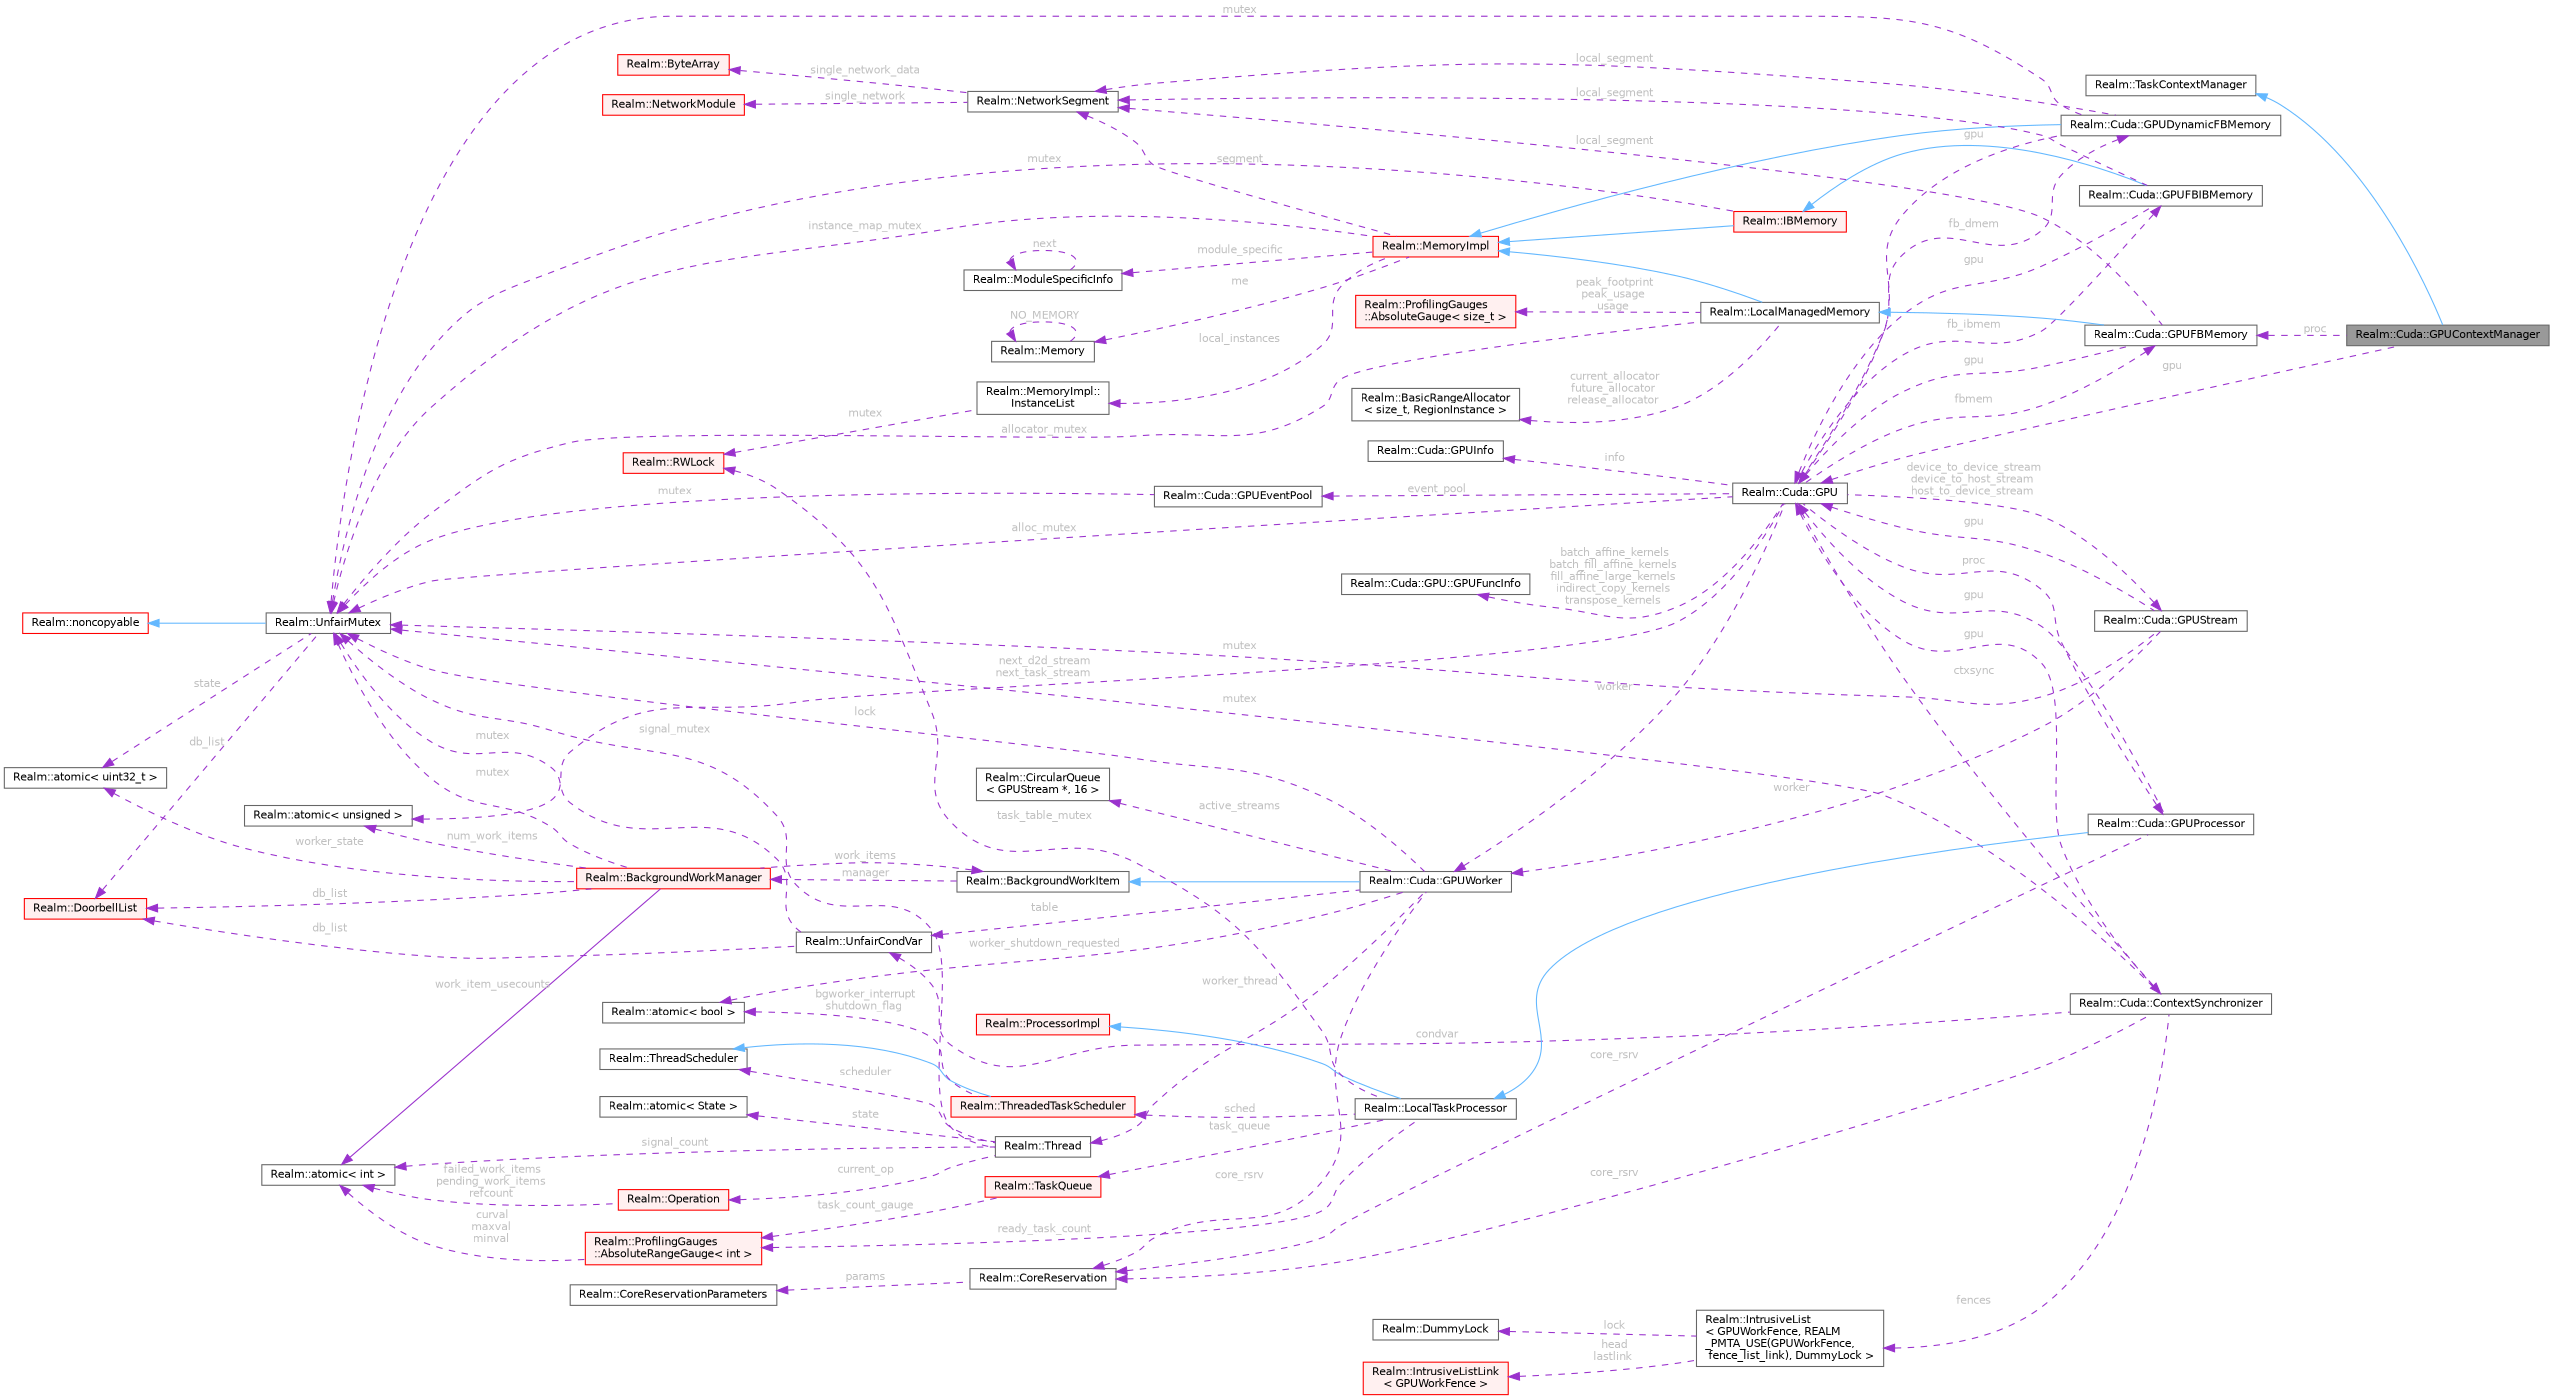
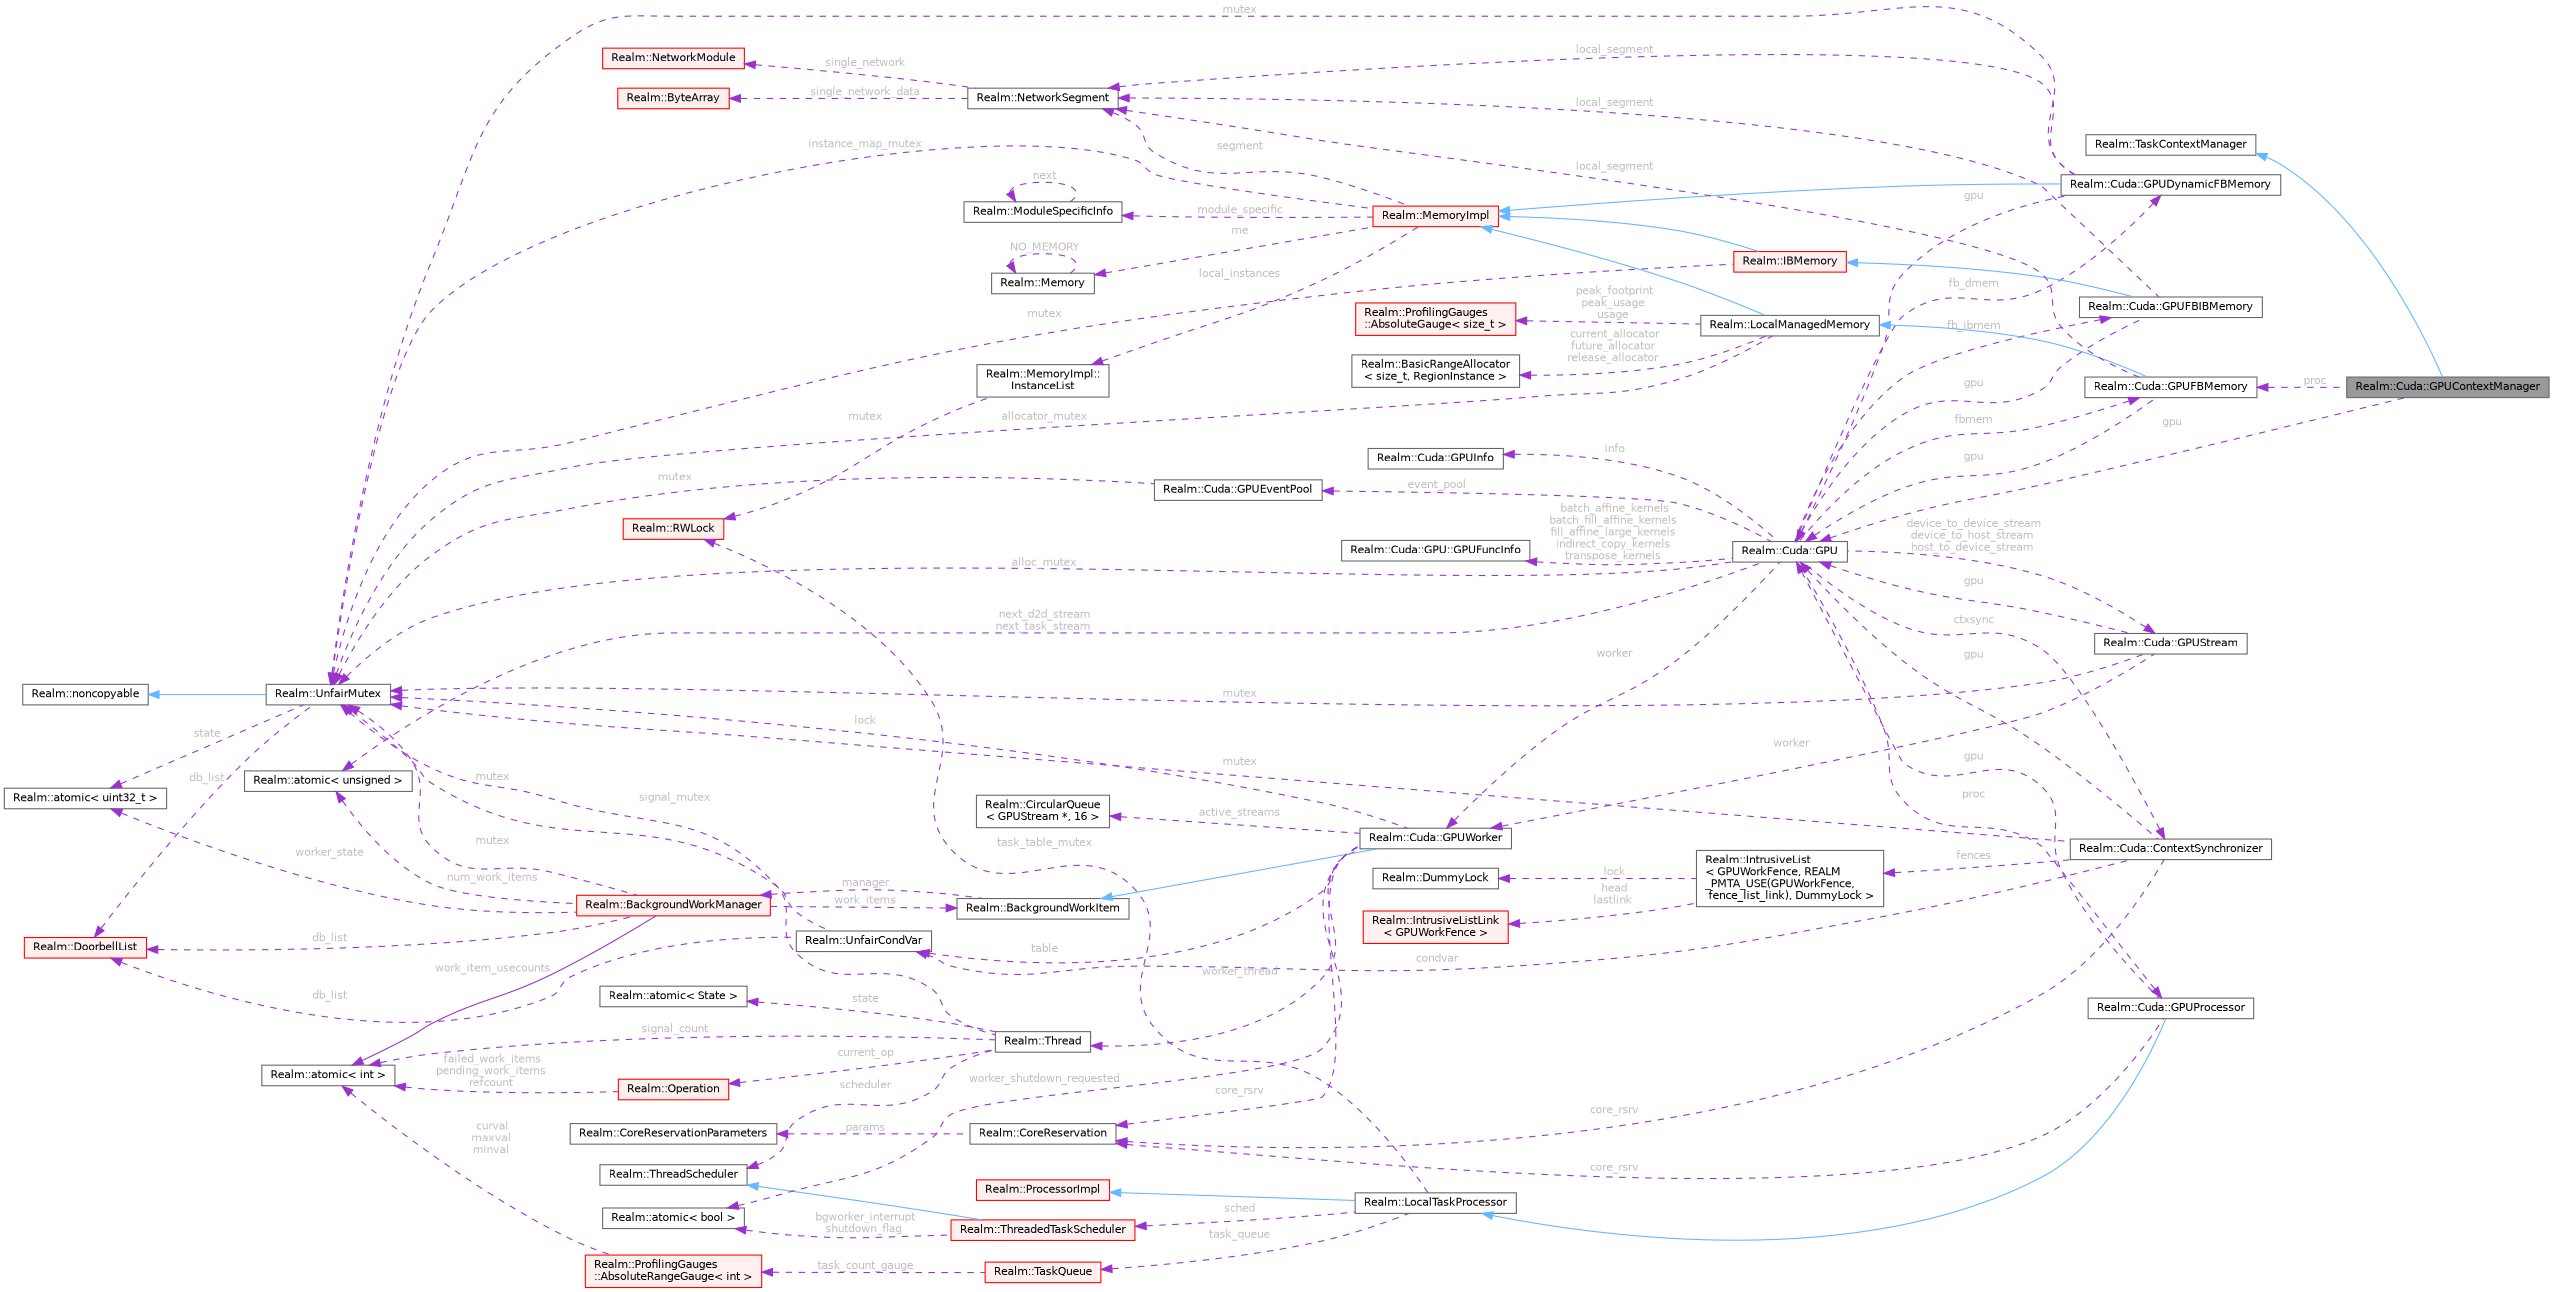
node "Realm::noncopyable": color red -> gray40
edge "Realm::LocalTaskProcessor" -> "Realm::ProfilingGauges ::AbsoluteRangeGauge< int >": removed, label "ready_task_count"
